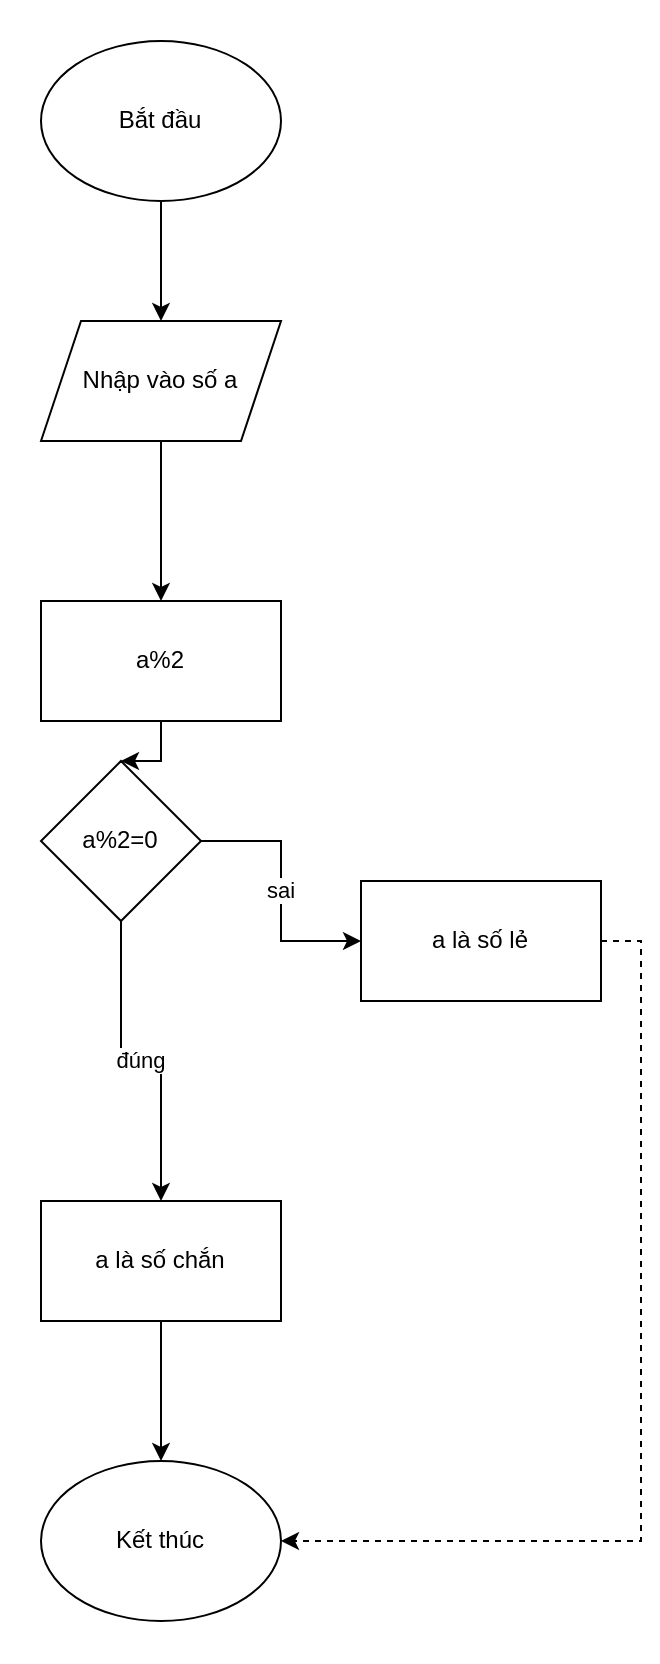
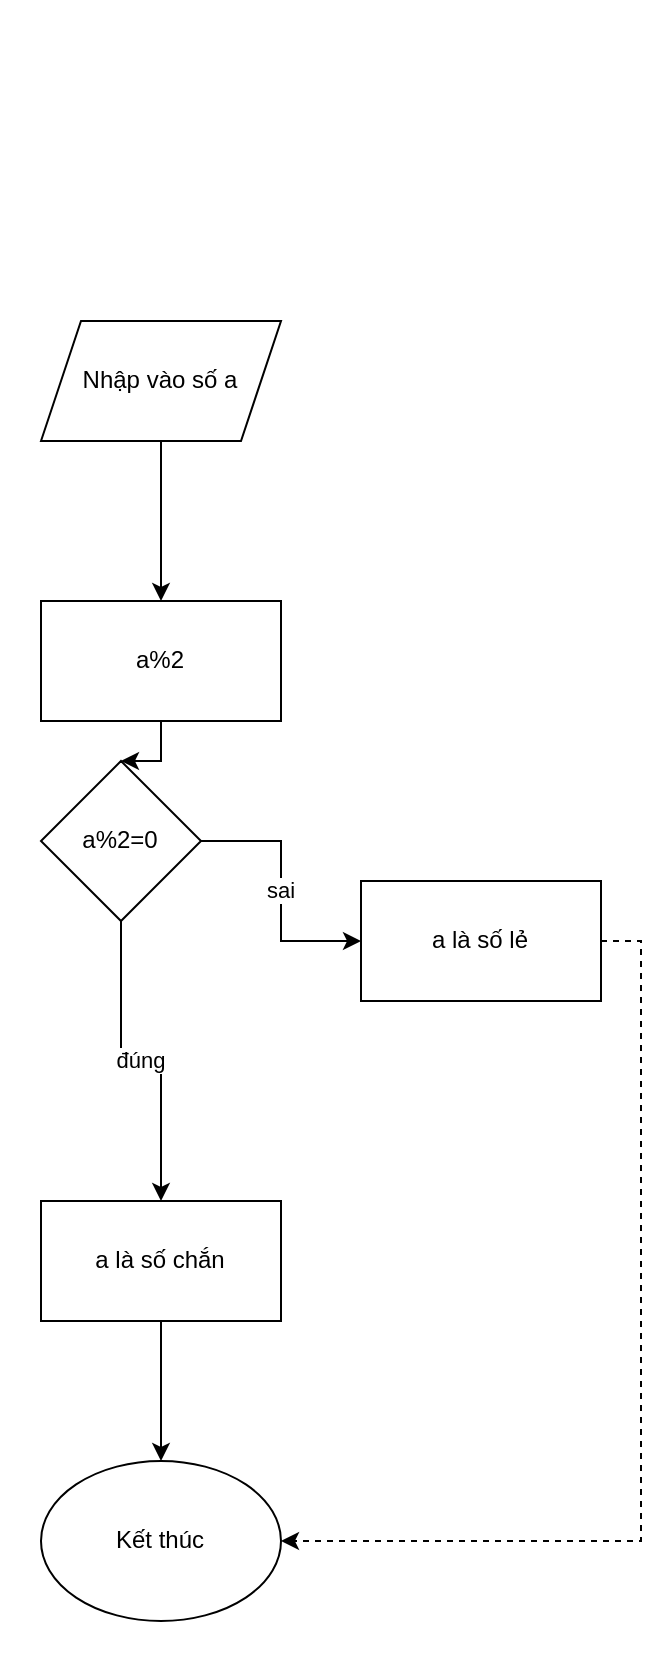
node "Bắt đầu": removed
edge "Bắt đầu" -> "Nhập vào số a": removed
